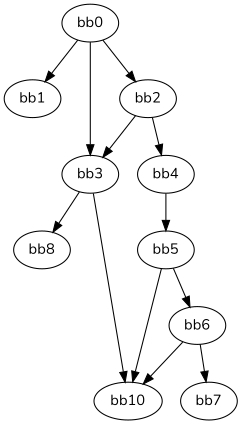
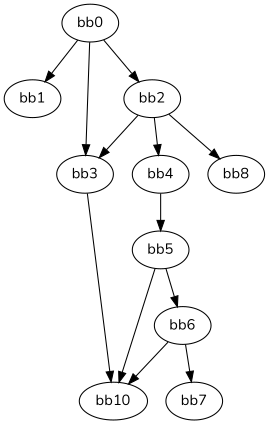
edge "bb3" -> "bb8": now "bb2" -> "bb8"
